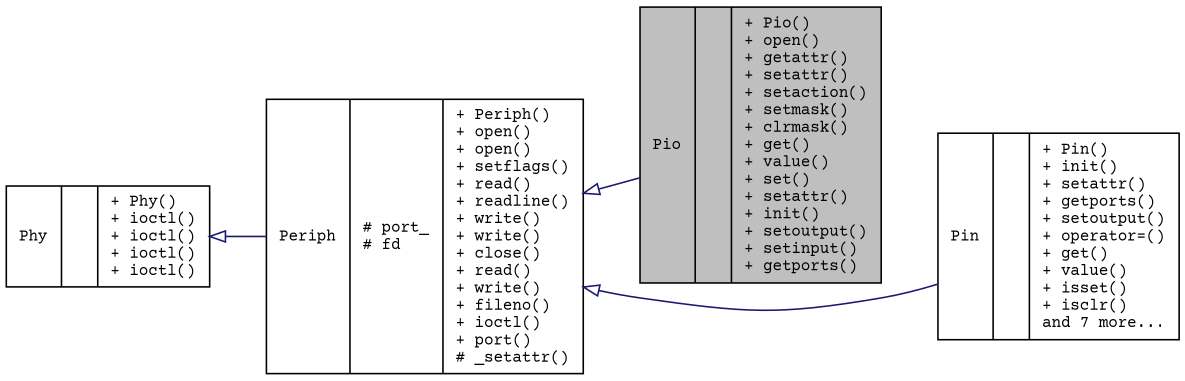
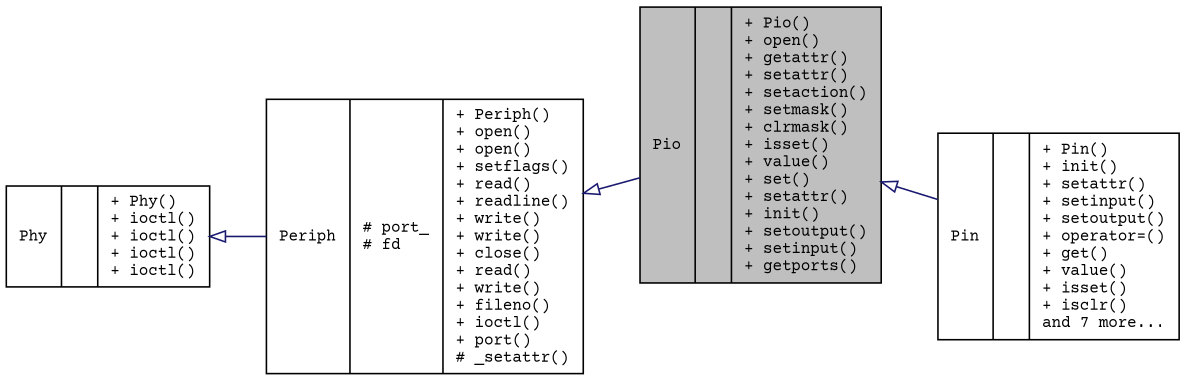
node "Pio": text "+ get()" -> "+ isset()"
node "Pin": text "+ getports()" -> "+ setinput()"
edge "Pin" -> "Periph": now "Pin" -> "Pio"
